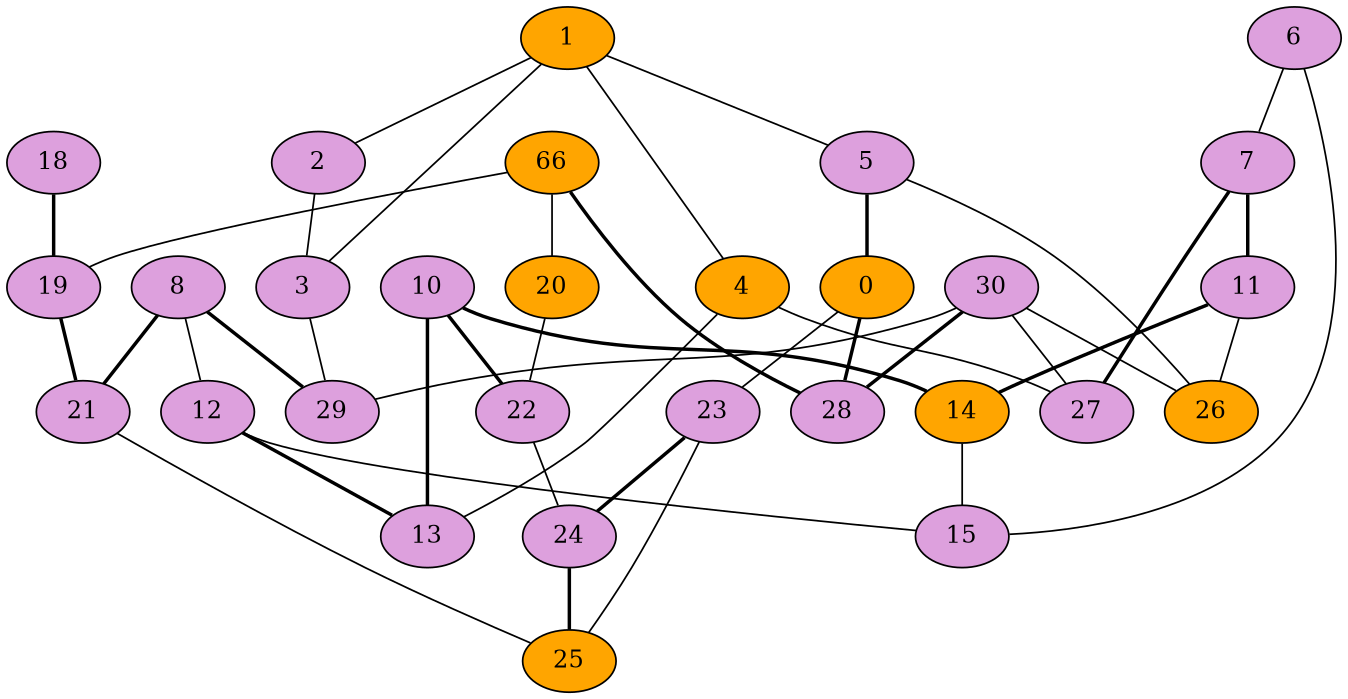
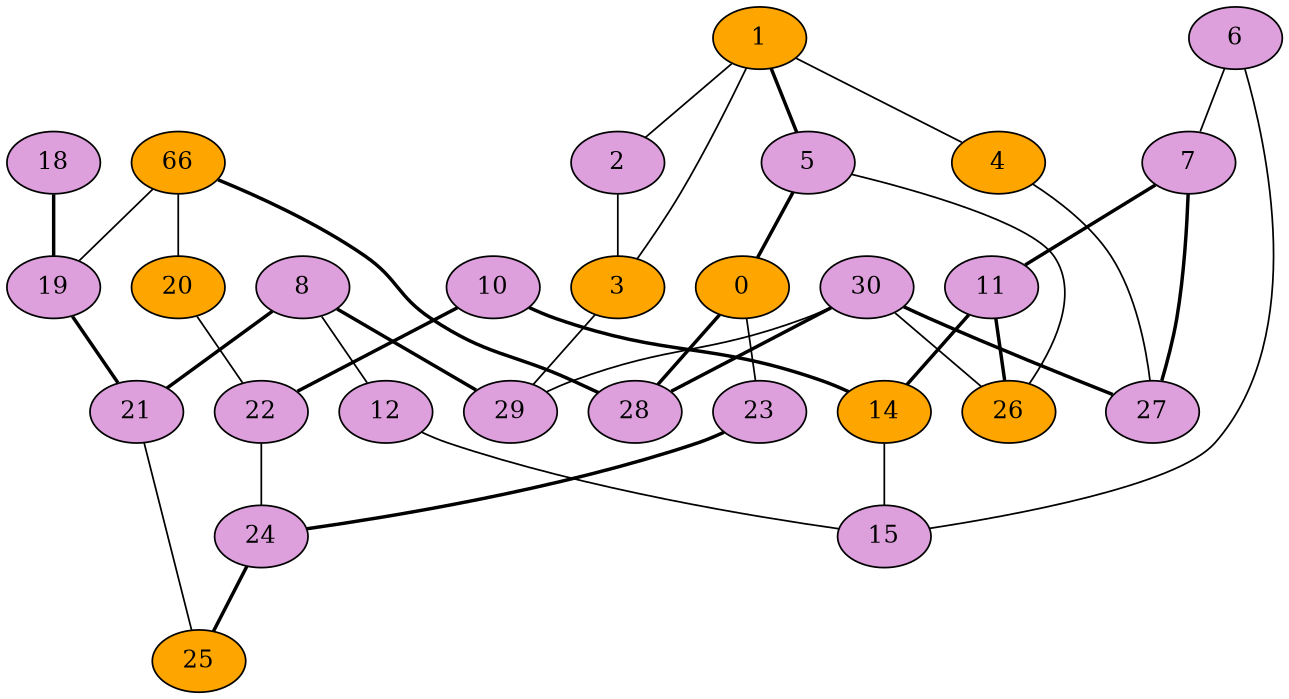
edge "1" -- "5": style solid -> bold
node "3": fillcolor plum -> orange
edge "30" -- "27": style solid -> bold
edge "11" -- "26": style solid -> bold
node "13": removed
edge "23" -- "25": removed
